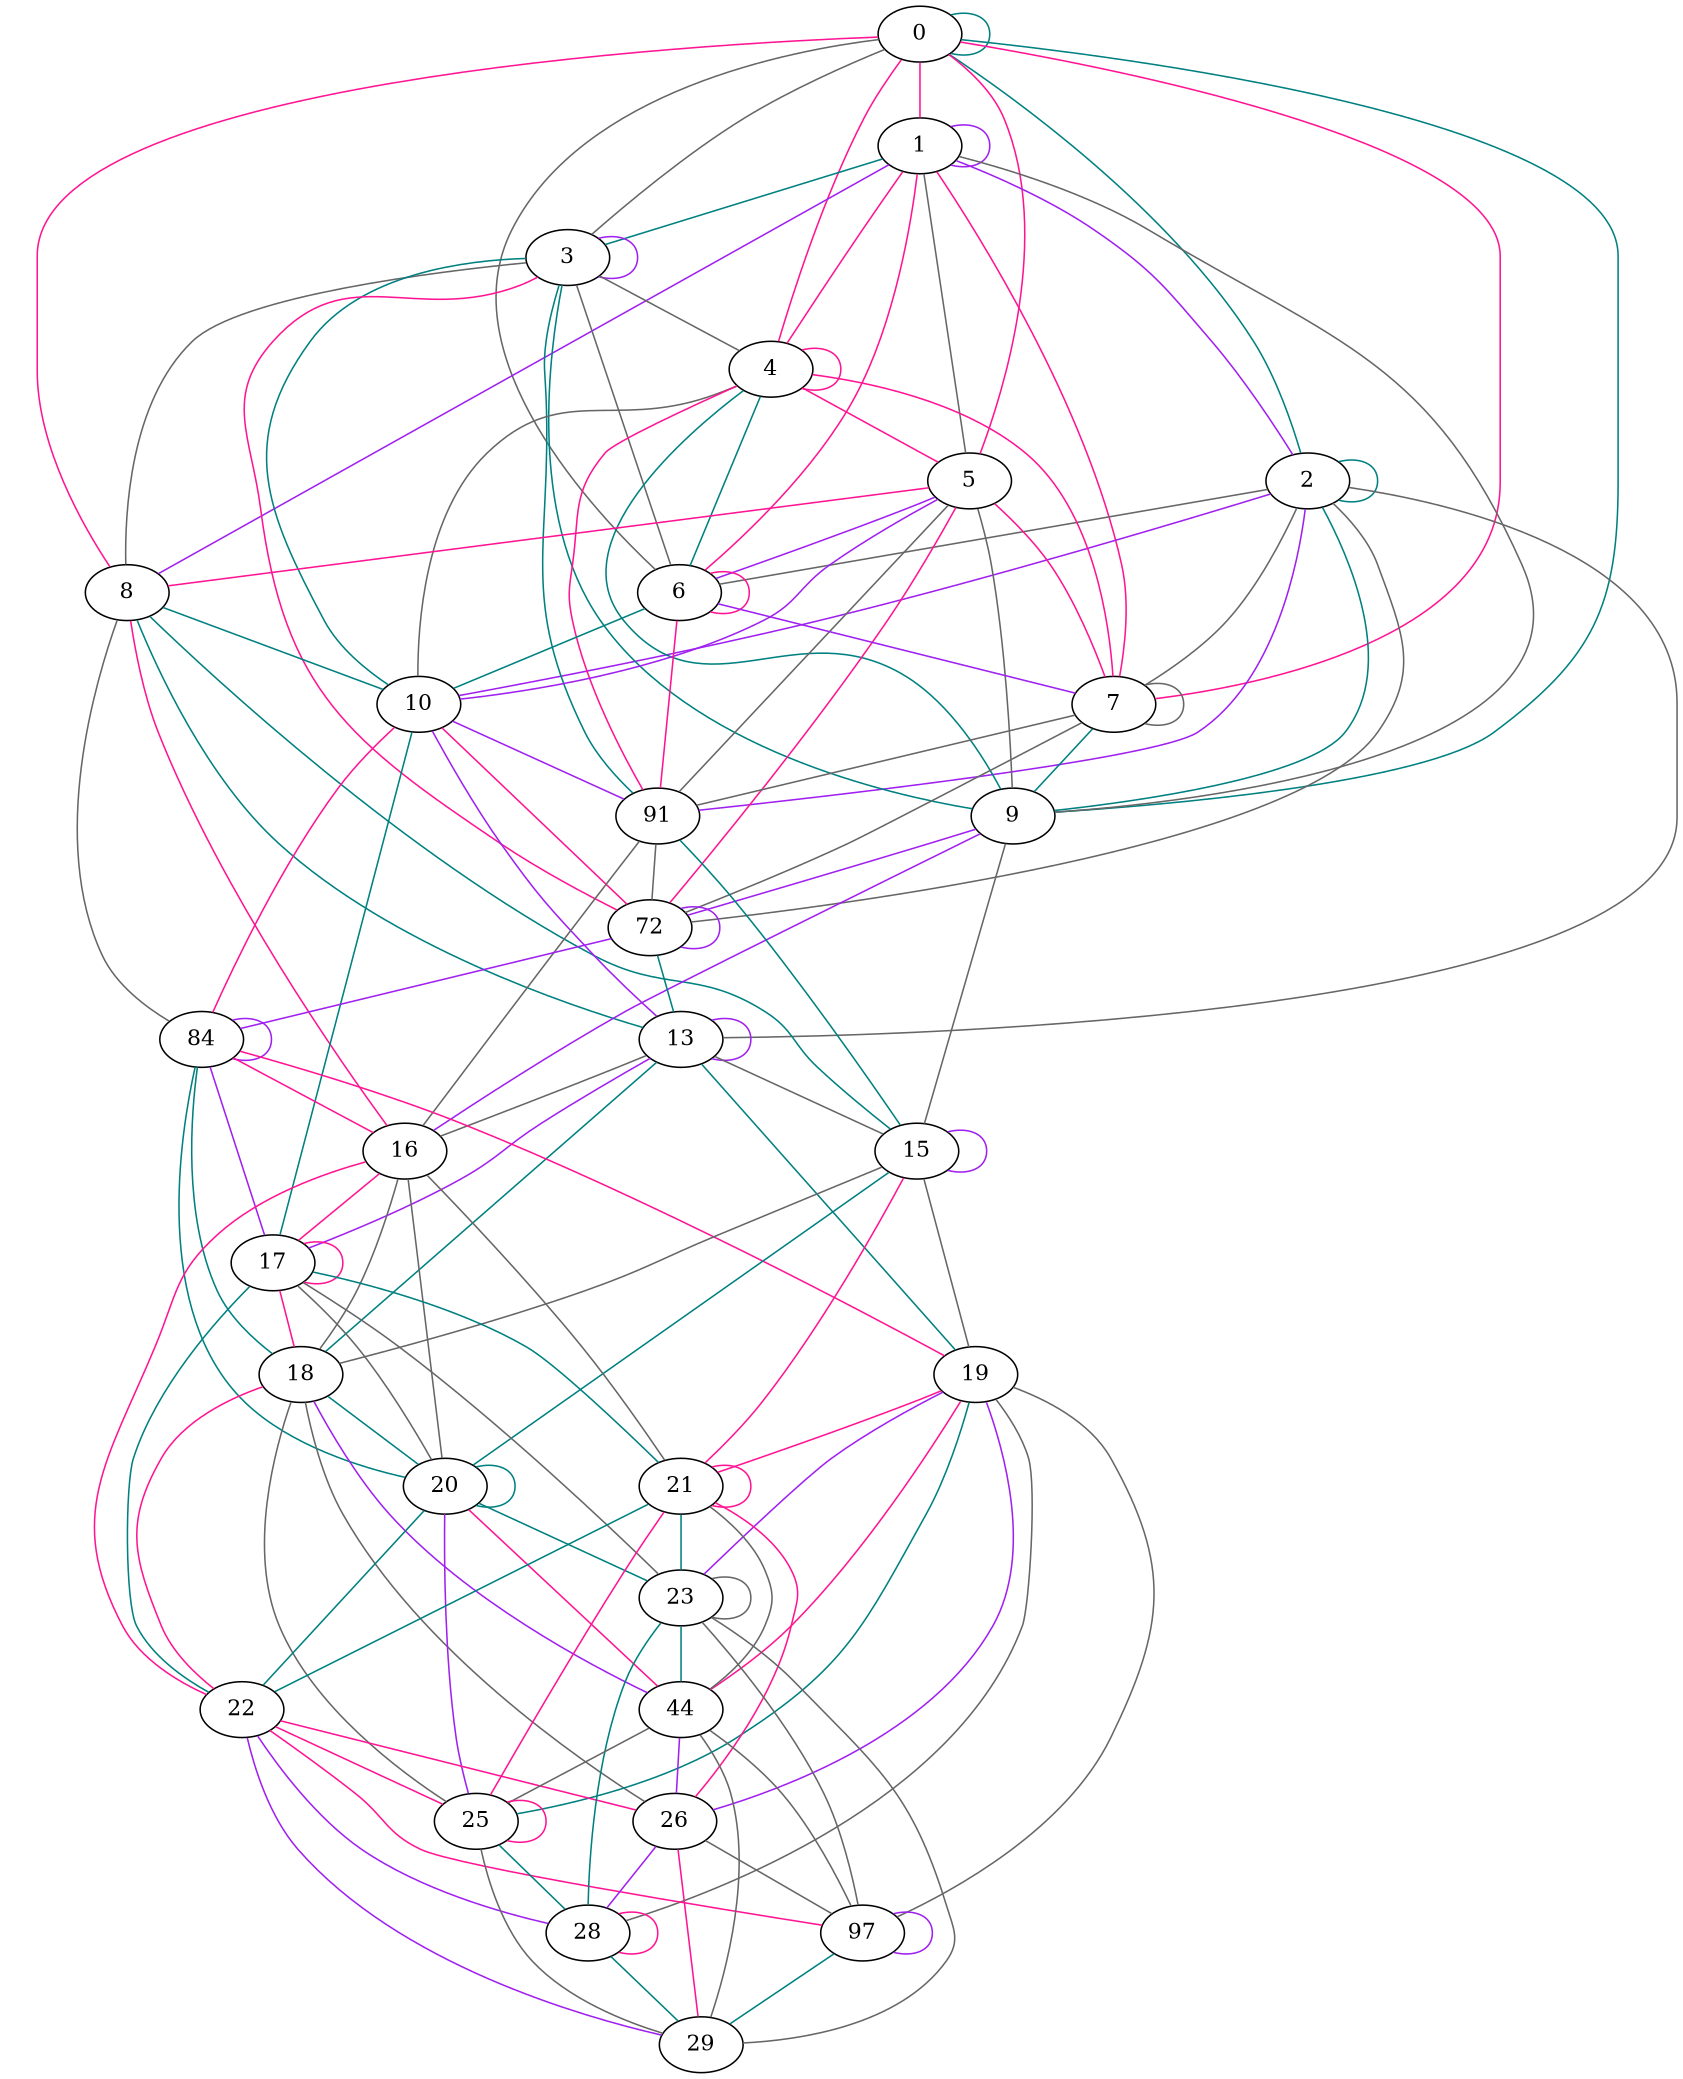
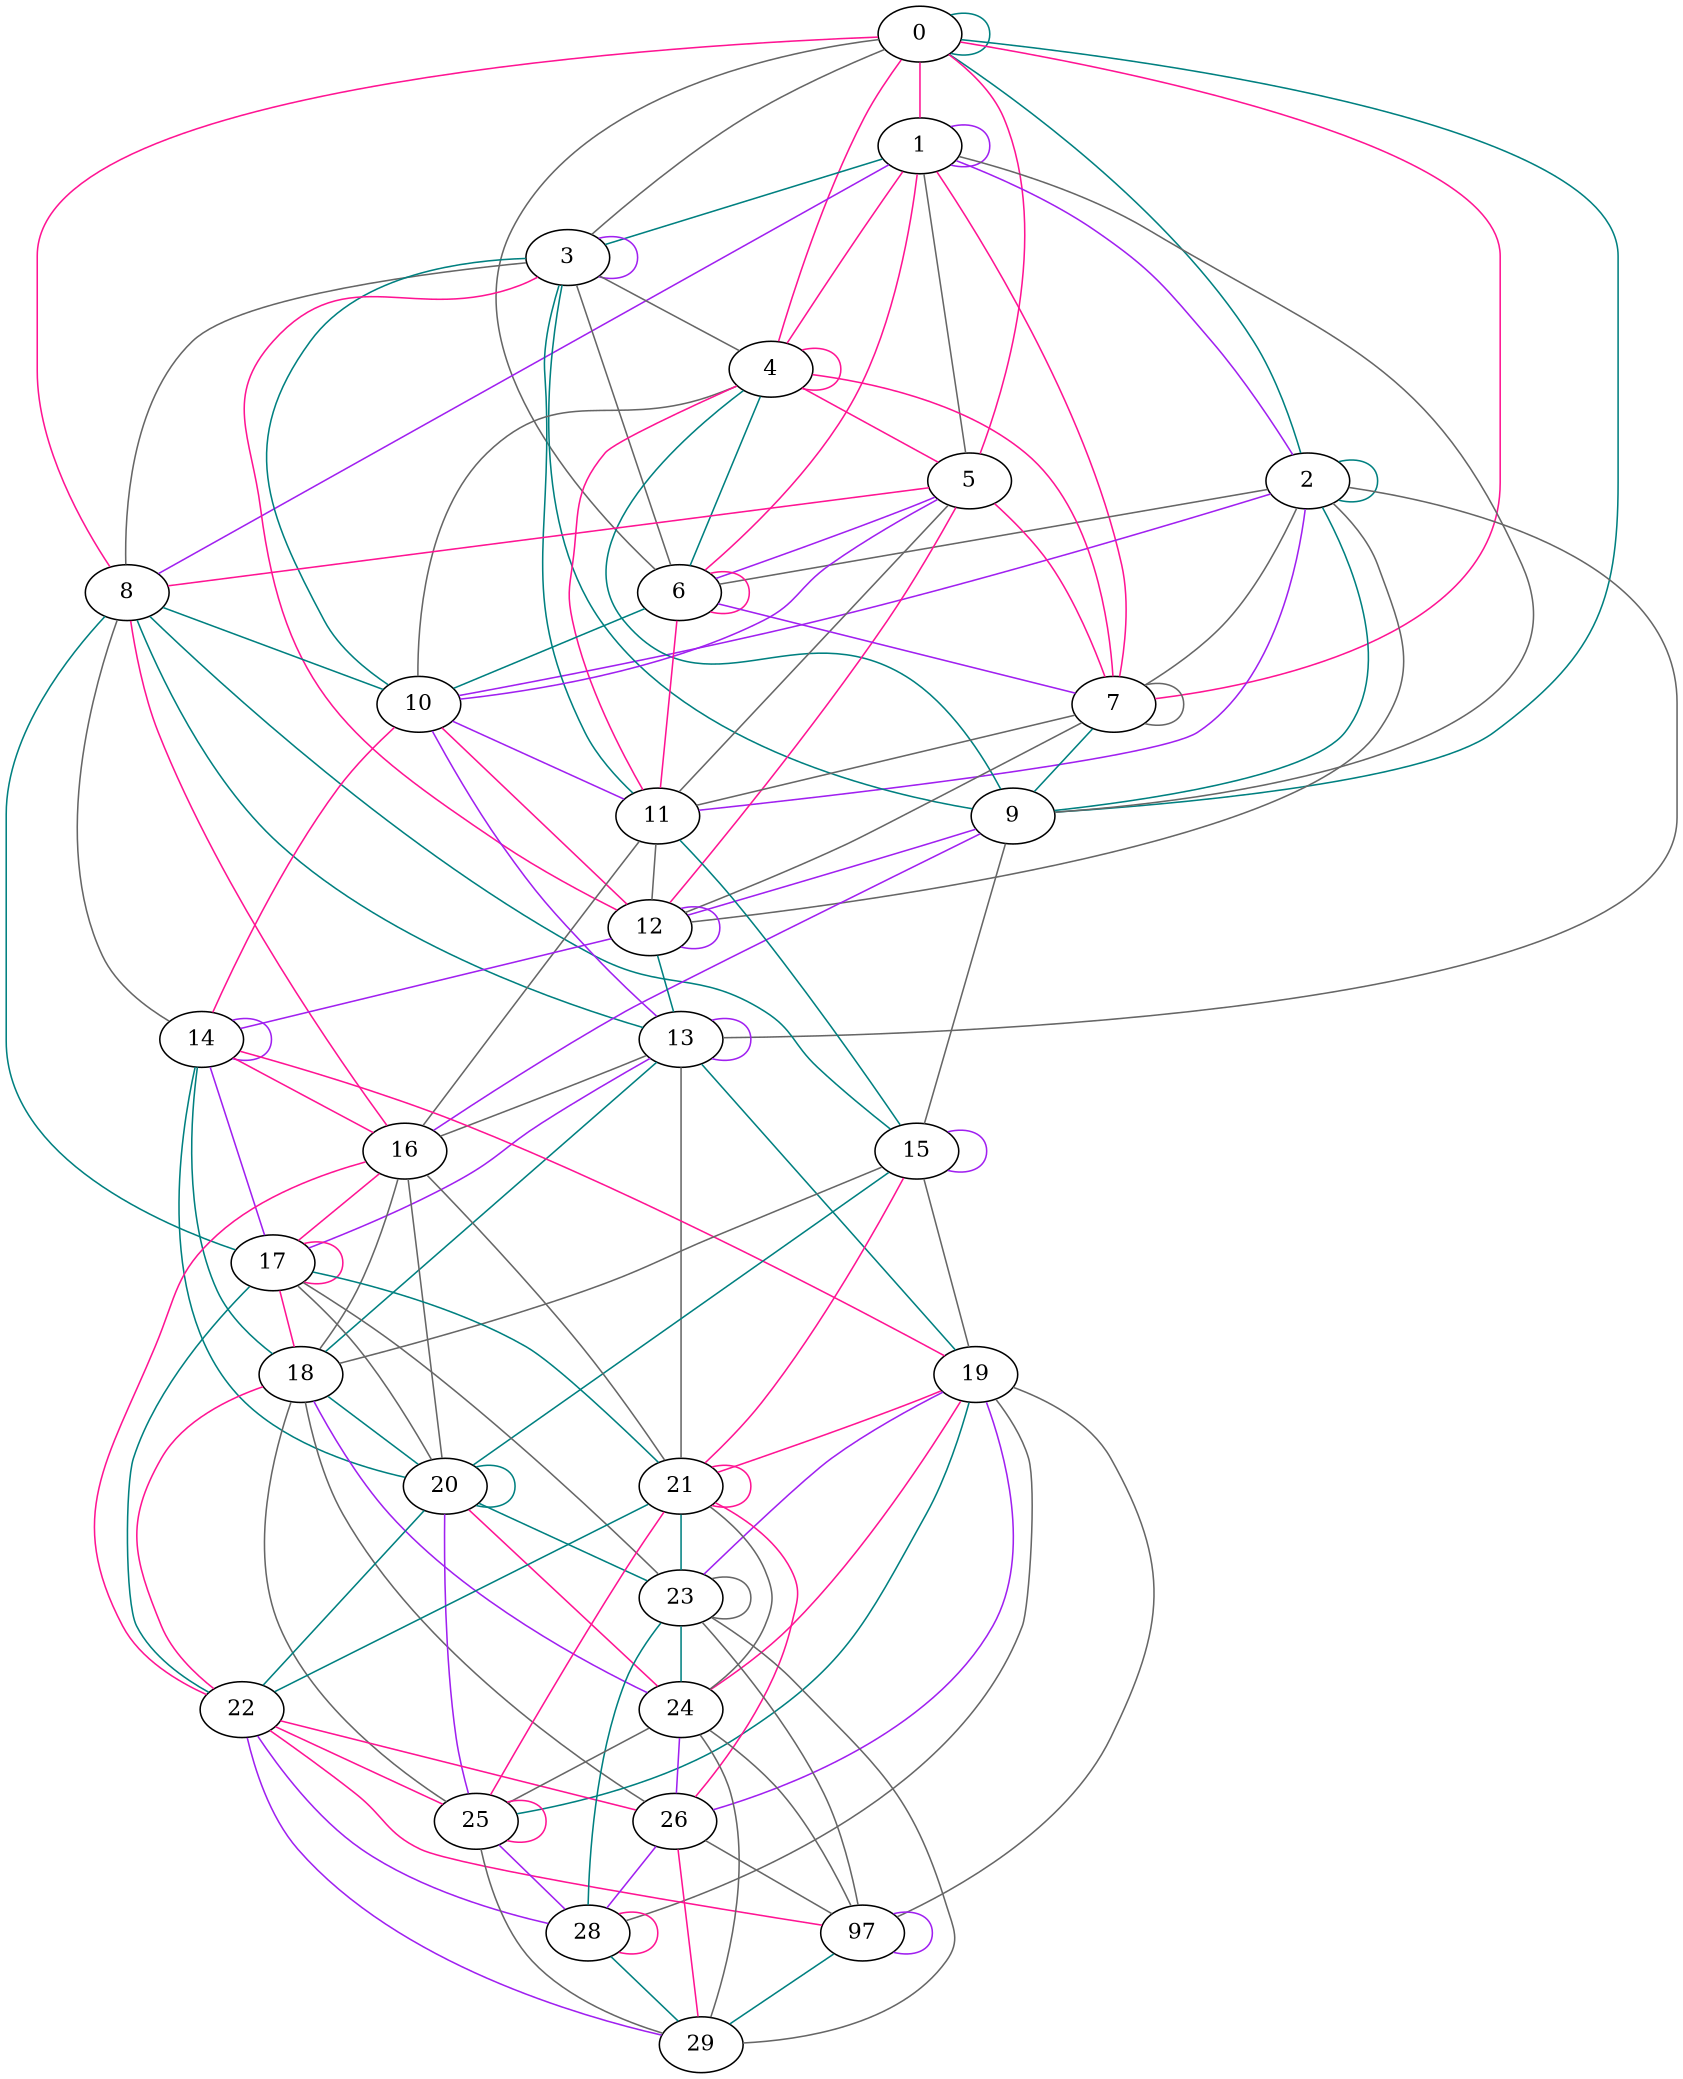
edge "5" -- "9": removed
node "91": label "91" -> "11"
node "72": label "72" -> "12"
edge "10" -- "17": now "8" -- "17"
node "84": label "84" -> "14"
edge "13" -- "15": now "13" -- "21"
node "44": label "44" -> "24"
edge "25" -- "28": color teal -> purple
